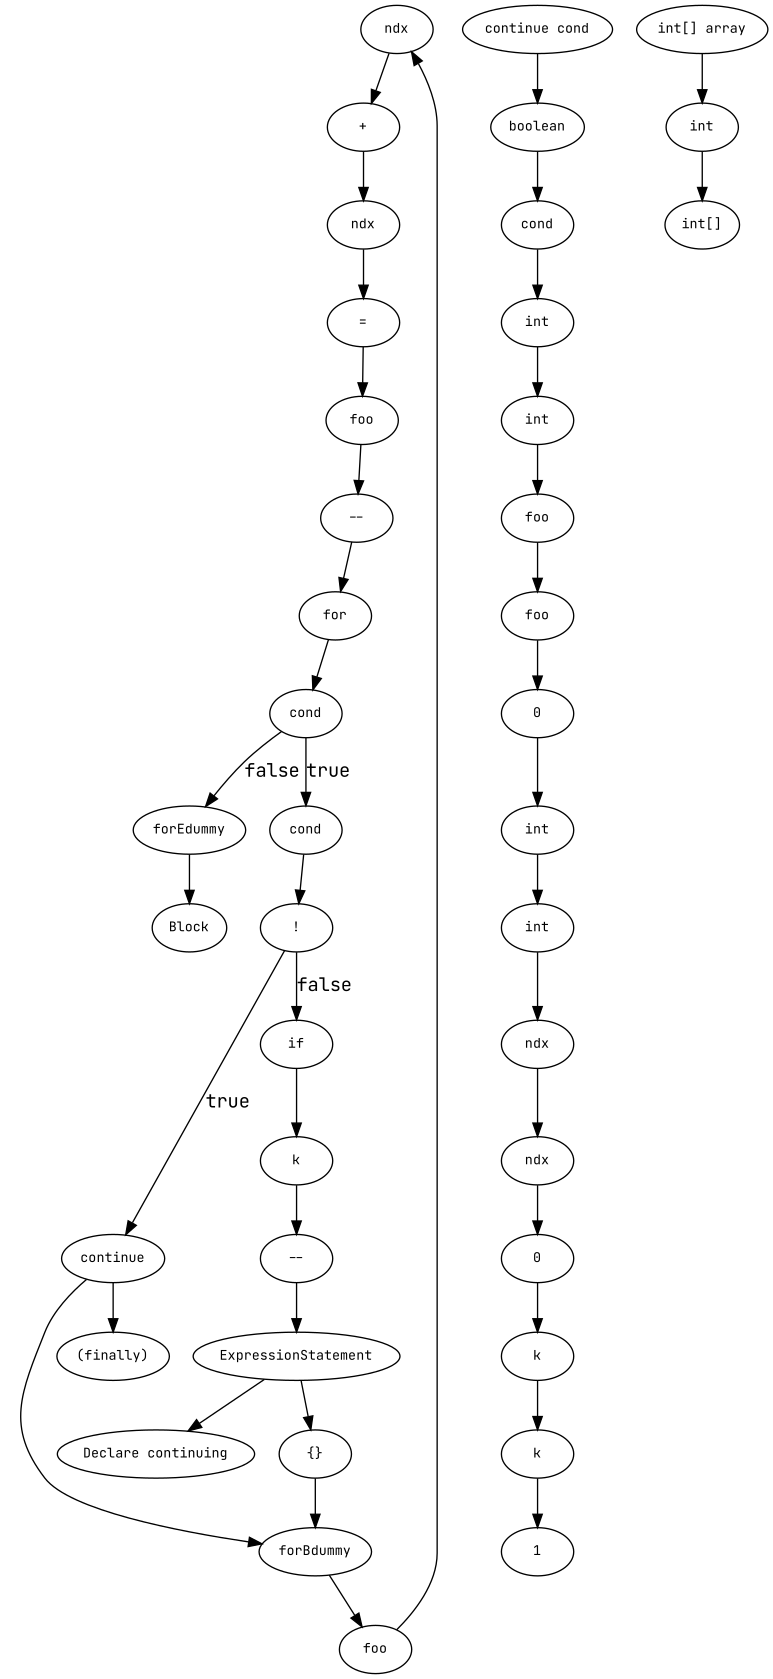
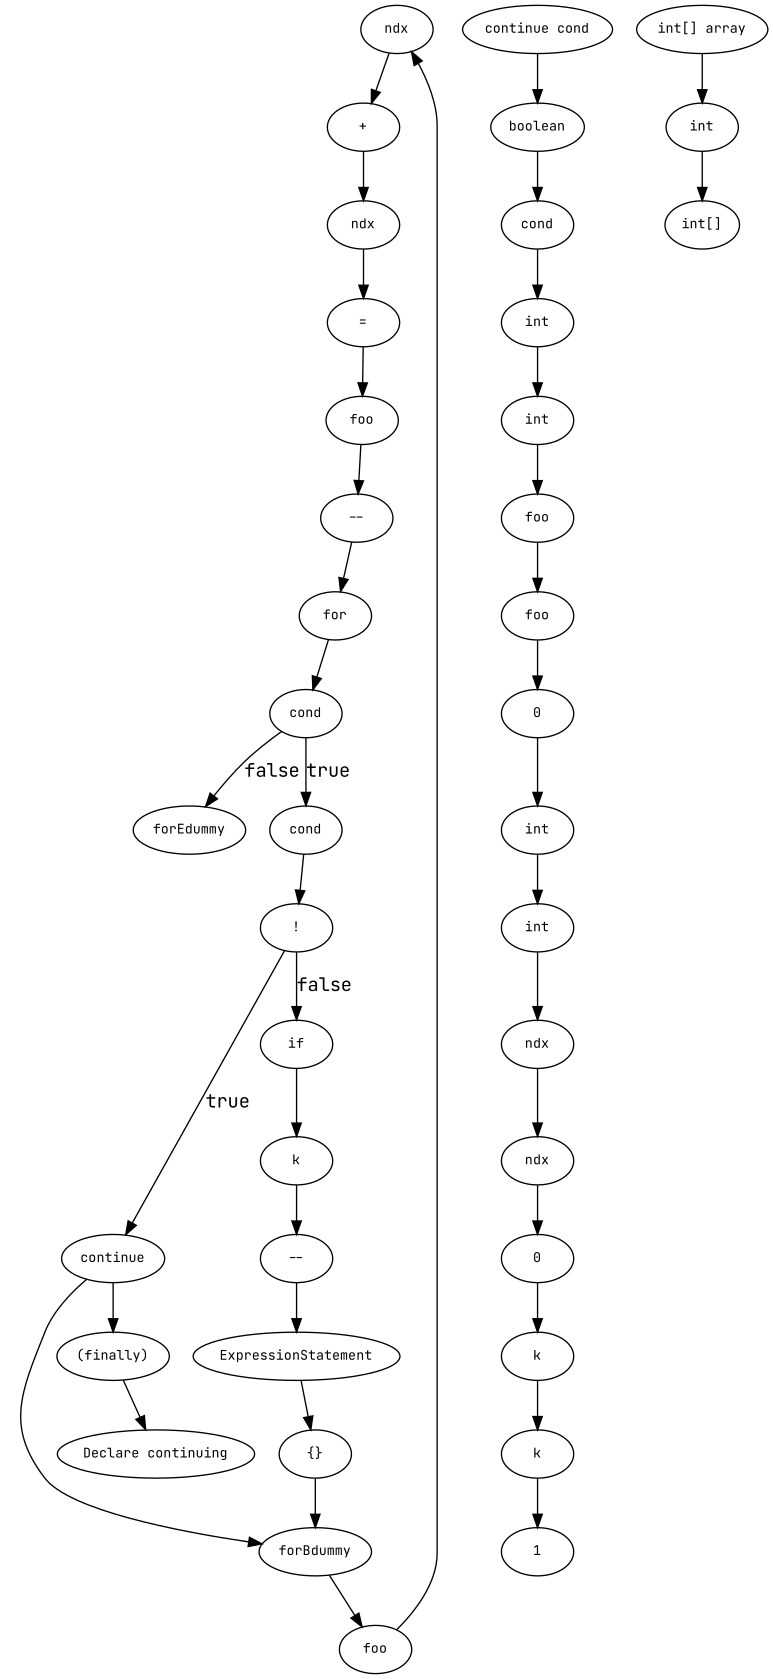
node "Block": removed
edge "ExpressionStatement" -> "Declare continuing": now "(finally)" -> "Declare continuing"
